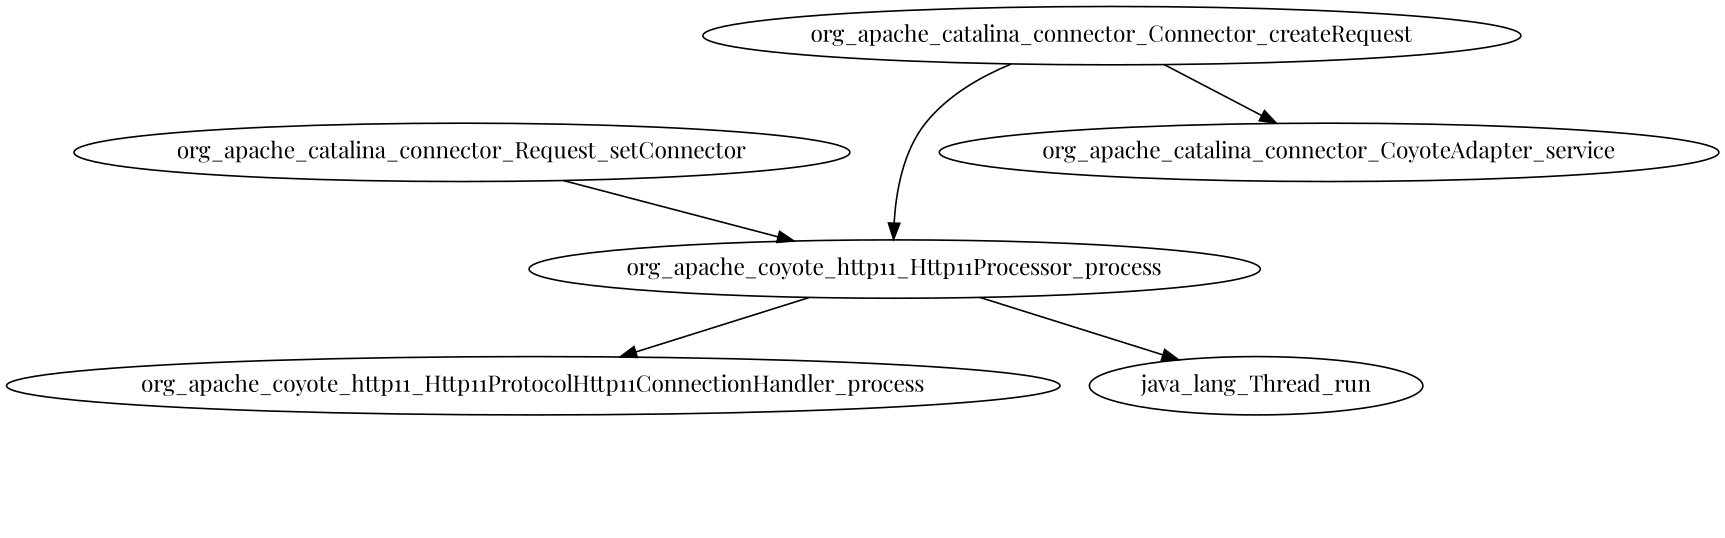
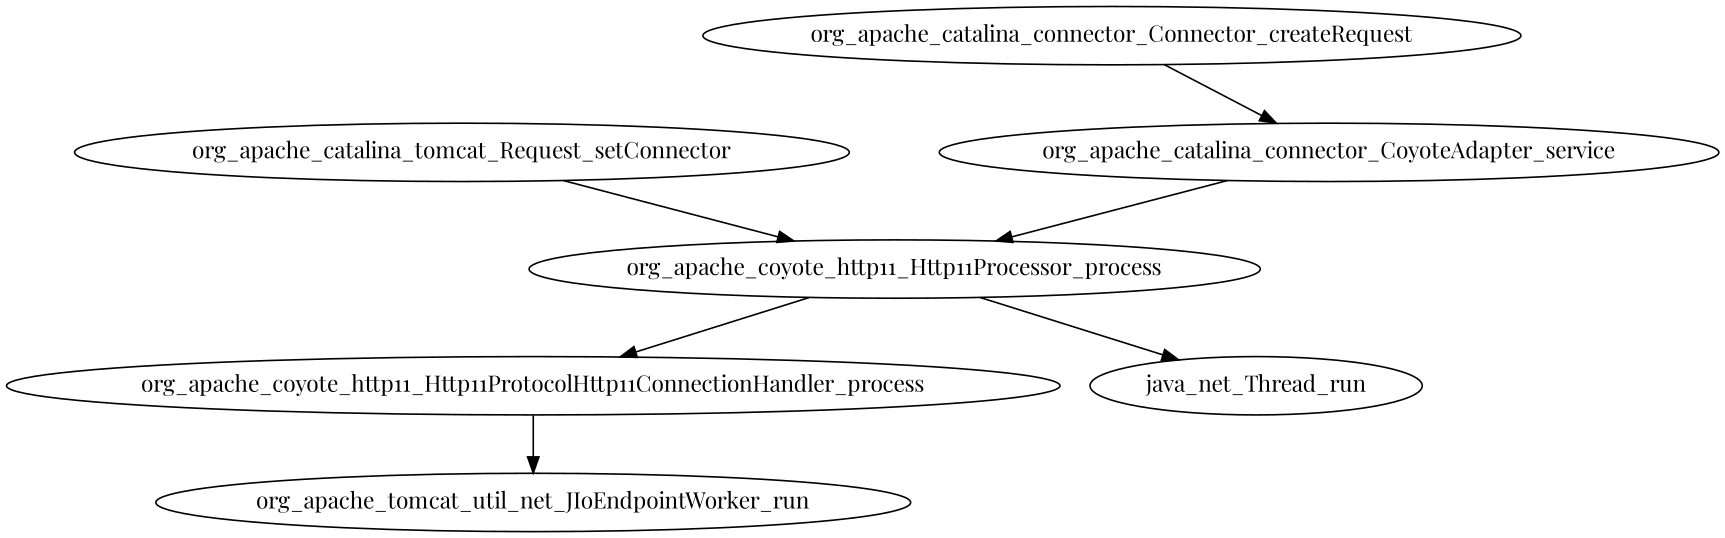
edge "org_apache_catalina_connector_Connector_createRequest" -> "org_apache_coyote_http11_Http11Processor_process": now "org_apache_catalina_connector_CoyoteAdapter_service" -> "org_apache_coyote_http11_Http11Processor_process"
node "org_apache_catalina_connector_Request_setConnector": label "org_apache_catalina_connector_Request_setConnector" -> "org_apache_catalina_tomcat_Request_setConnector"
node "java_lang_Thread_run": label "java_lang_Thread_run" -> "java_net_Thread_run"
node "org_apache_tomcat_util_net_JIoEndpointWorker_run": added
